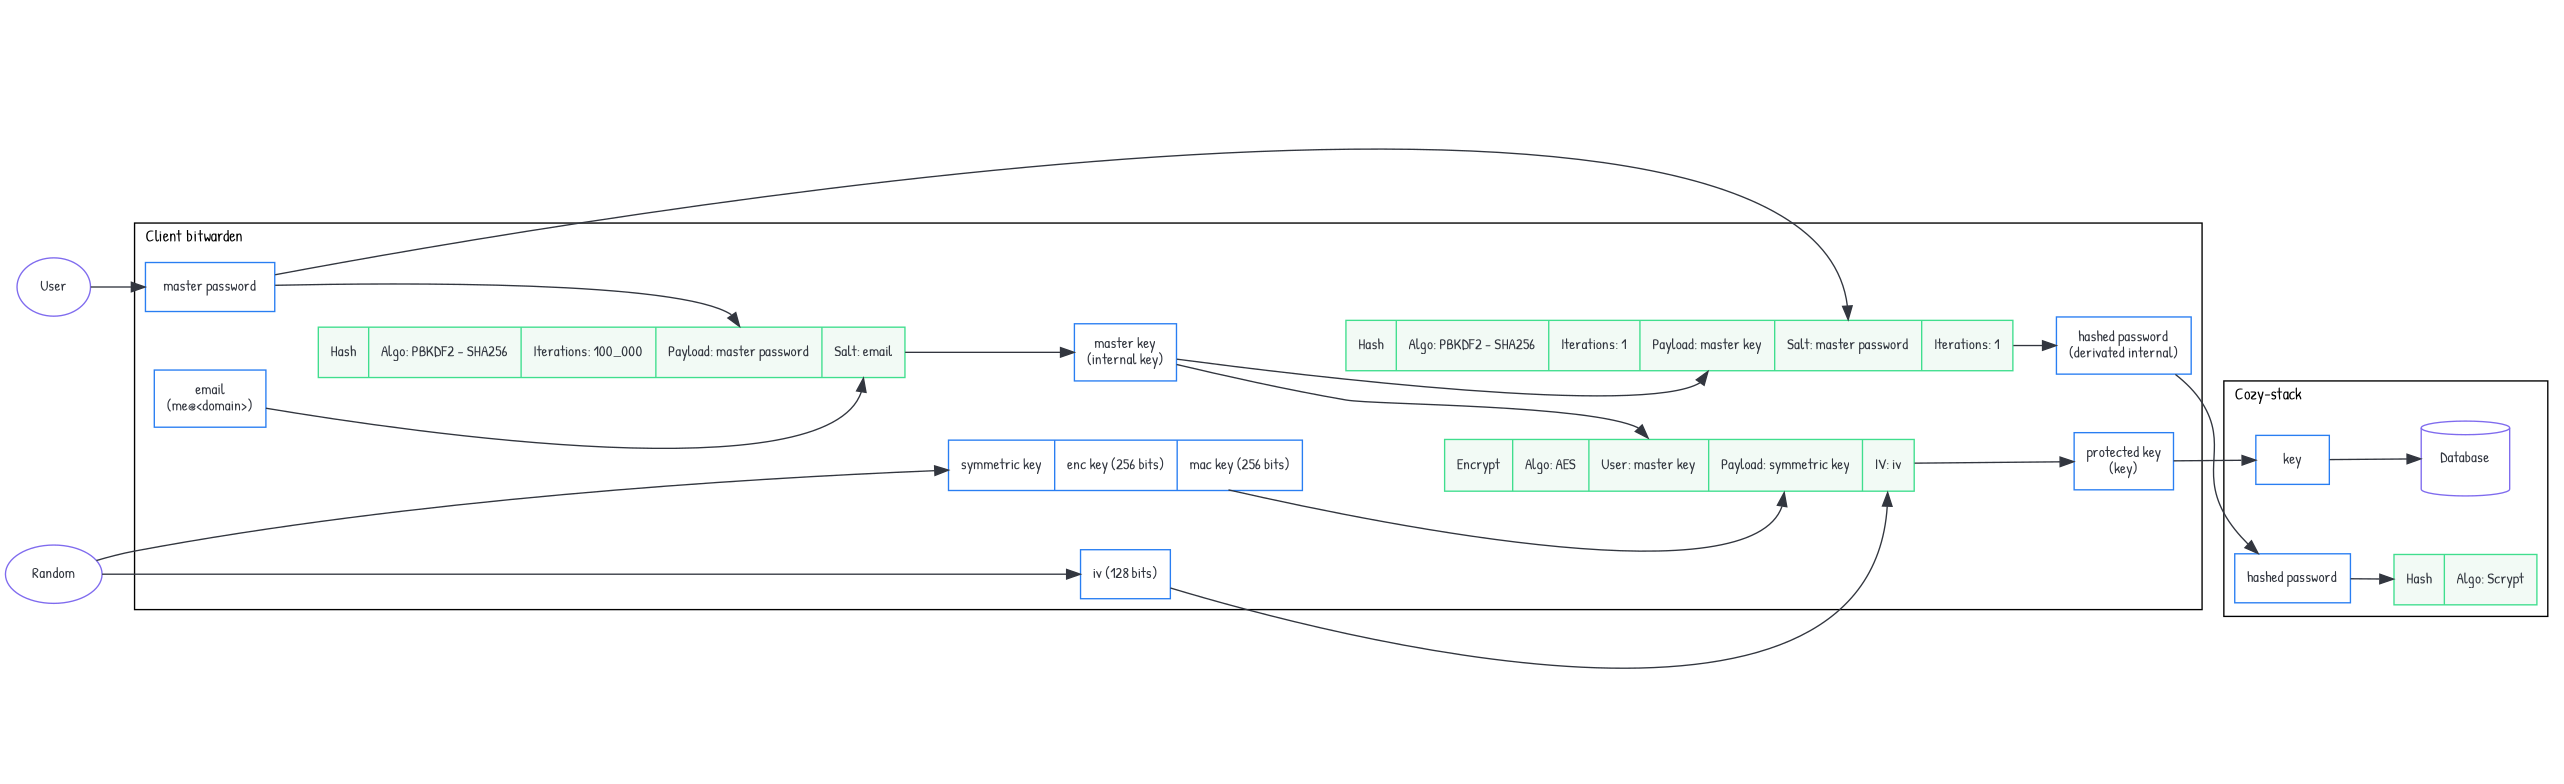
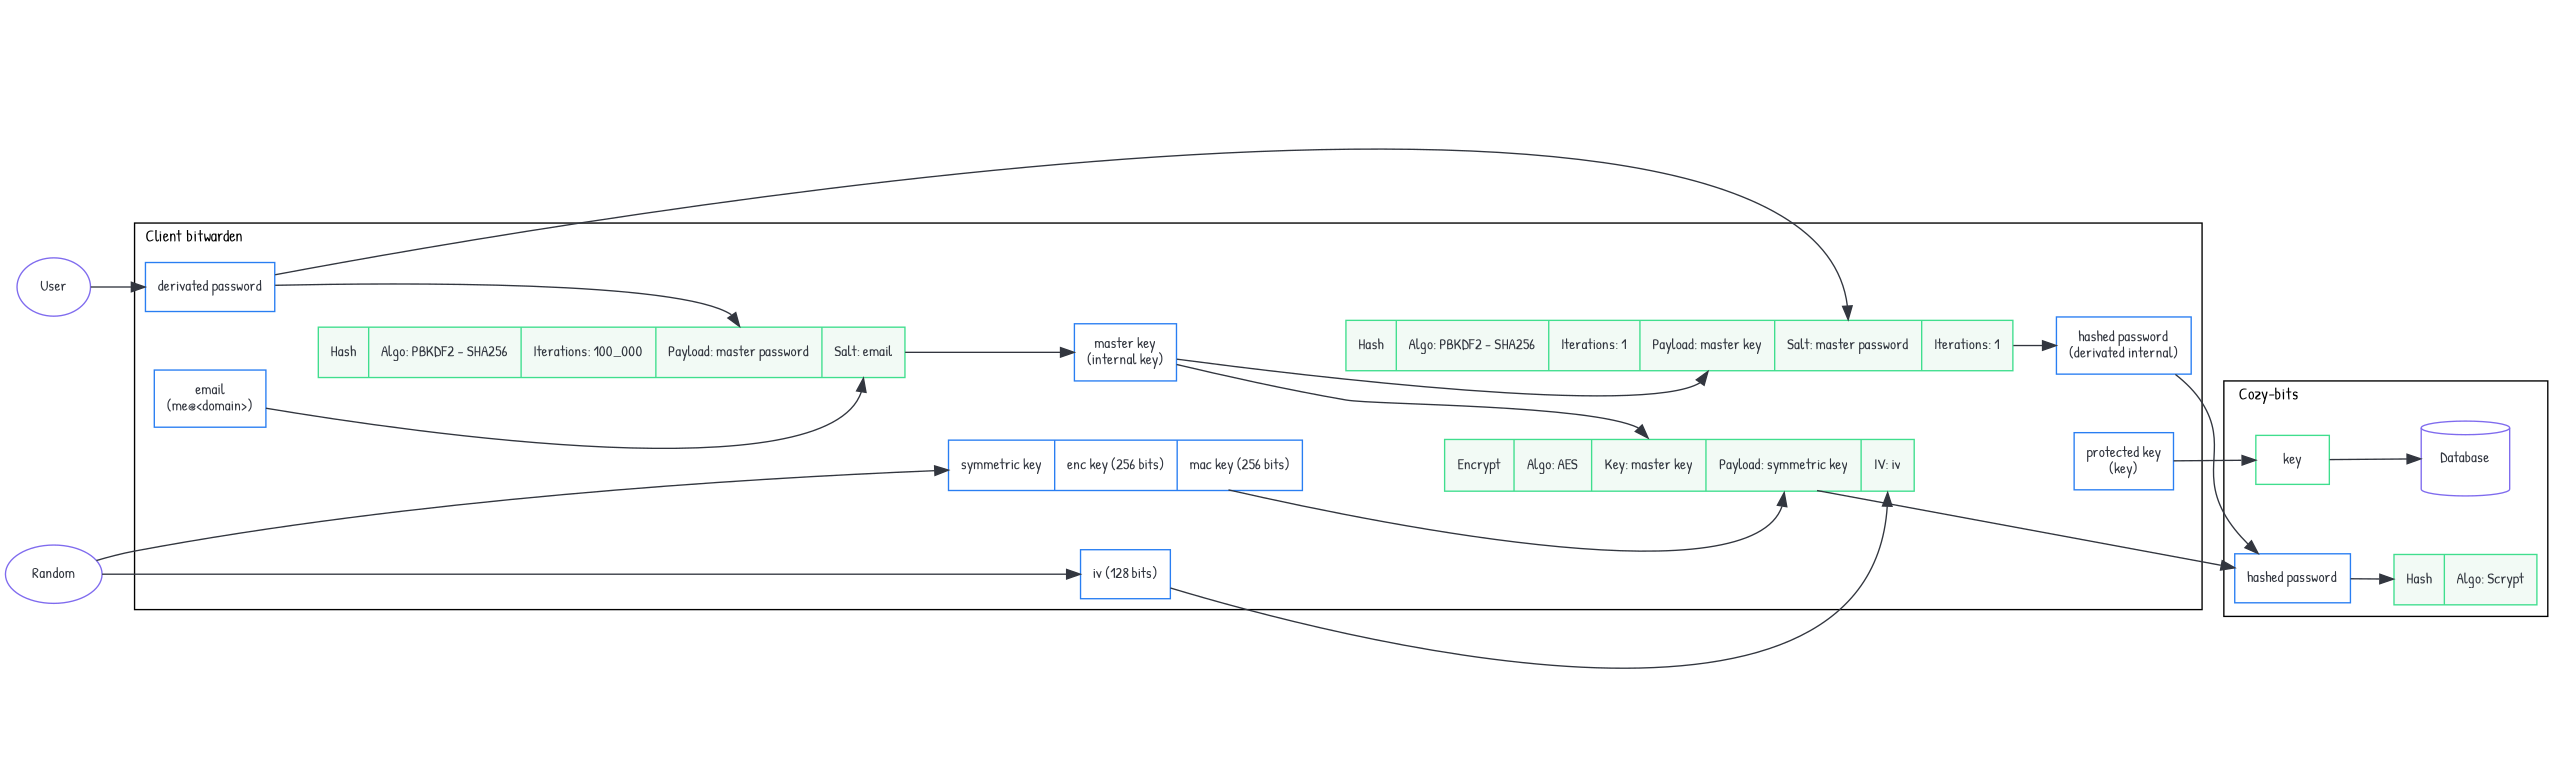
node "master password": label "master password" -> "derivated password"
cluster "Cozy-stack": label "Cozy-stack" -> "Cozy-bits"
node "key": color #297ef2 -> #40de8e
edge "Encrypt" -> "protected key (key)": now "Encrypt" -> "hashed password"
node "Encrypt": text "User: master key" -> "Key: master key"
